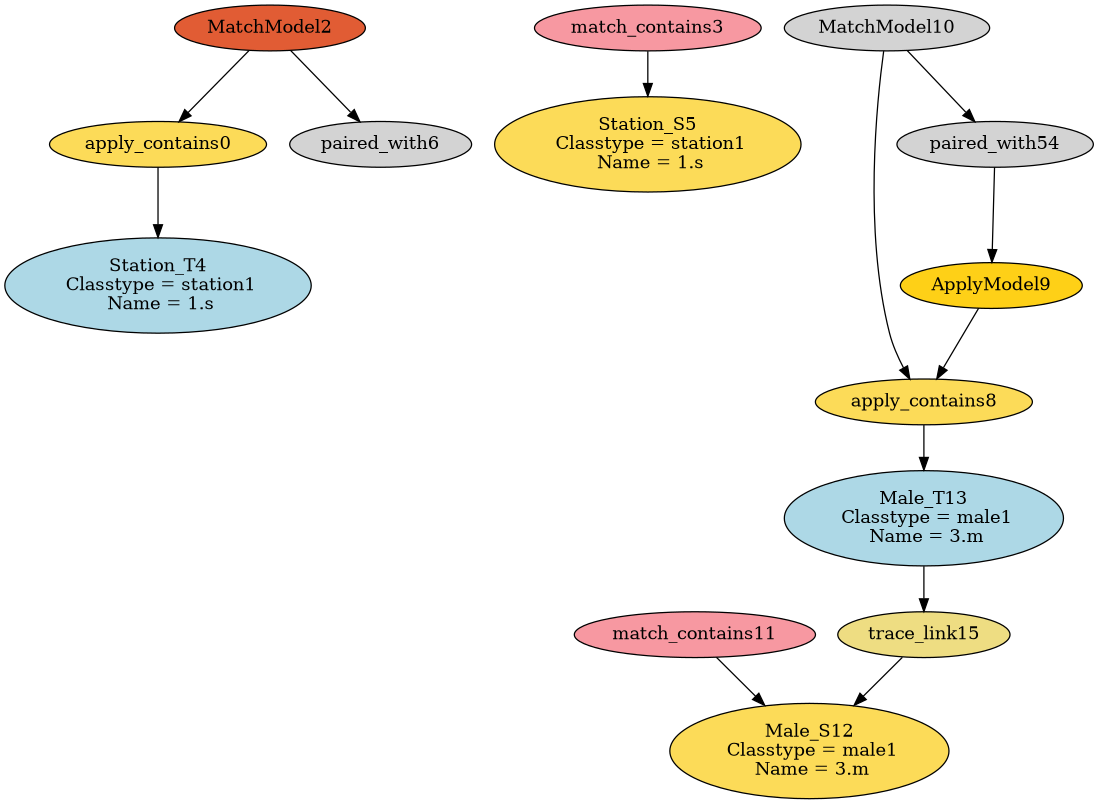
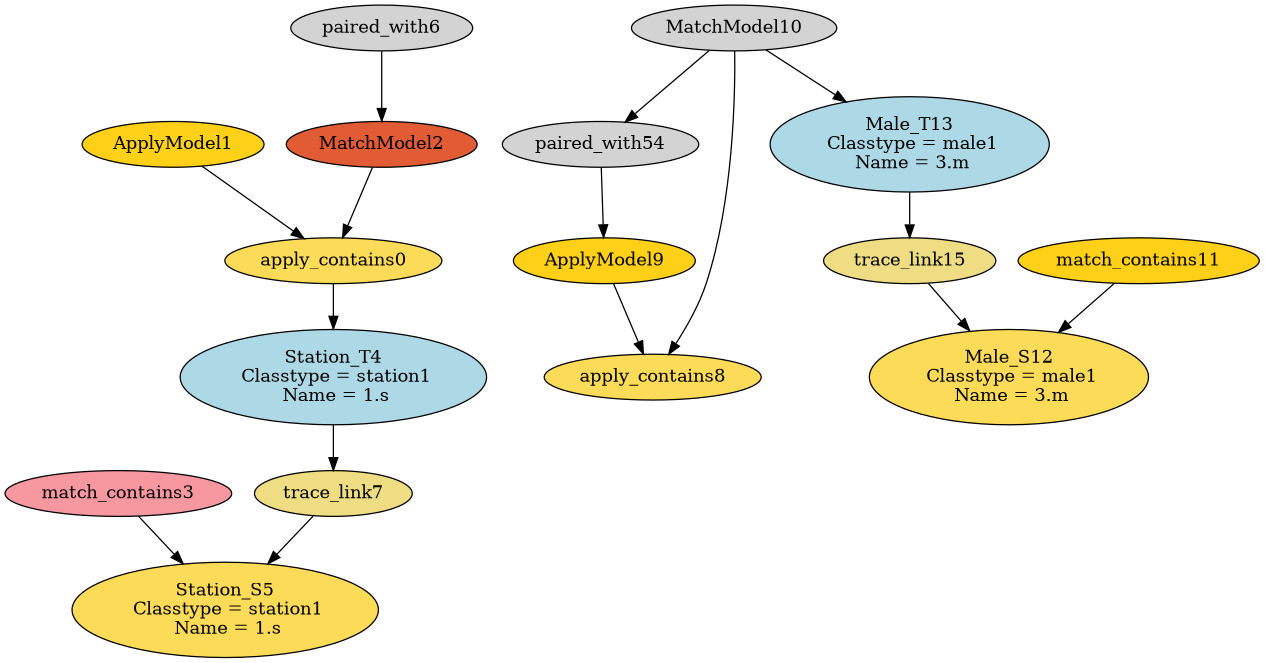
edge "MatchModel2" -> "paired_with6": reversed
node "ApplyModel1": added
edge "apply_contains8" -> "Male_T13 Classtype = male1 Name = 3.m": now "MatchModel10" -> "Male_T13 Classtype = male1 Name = 3.m"
node "trace_link7": added
node "match_contains11": fillcolor #f798a1 -> #fed017
